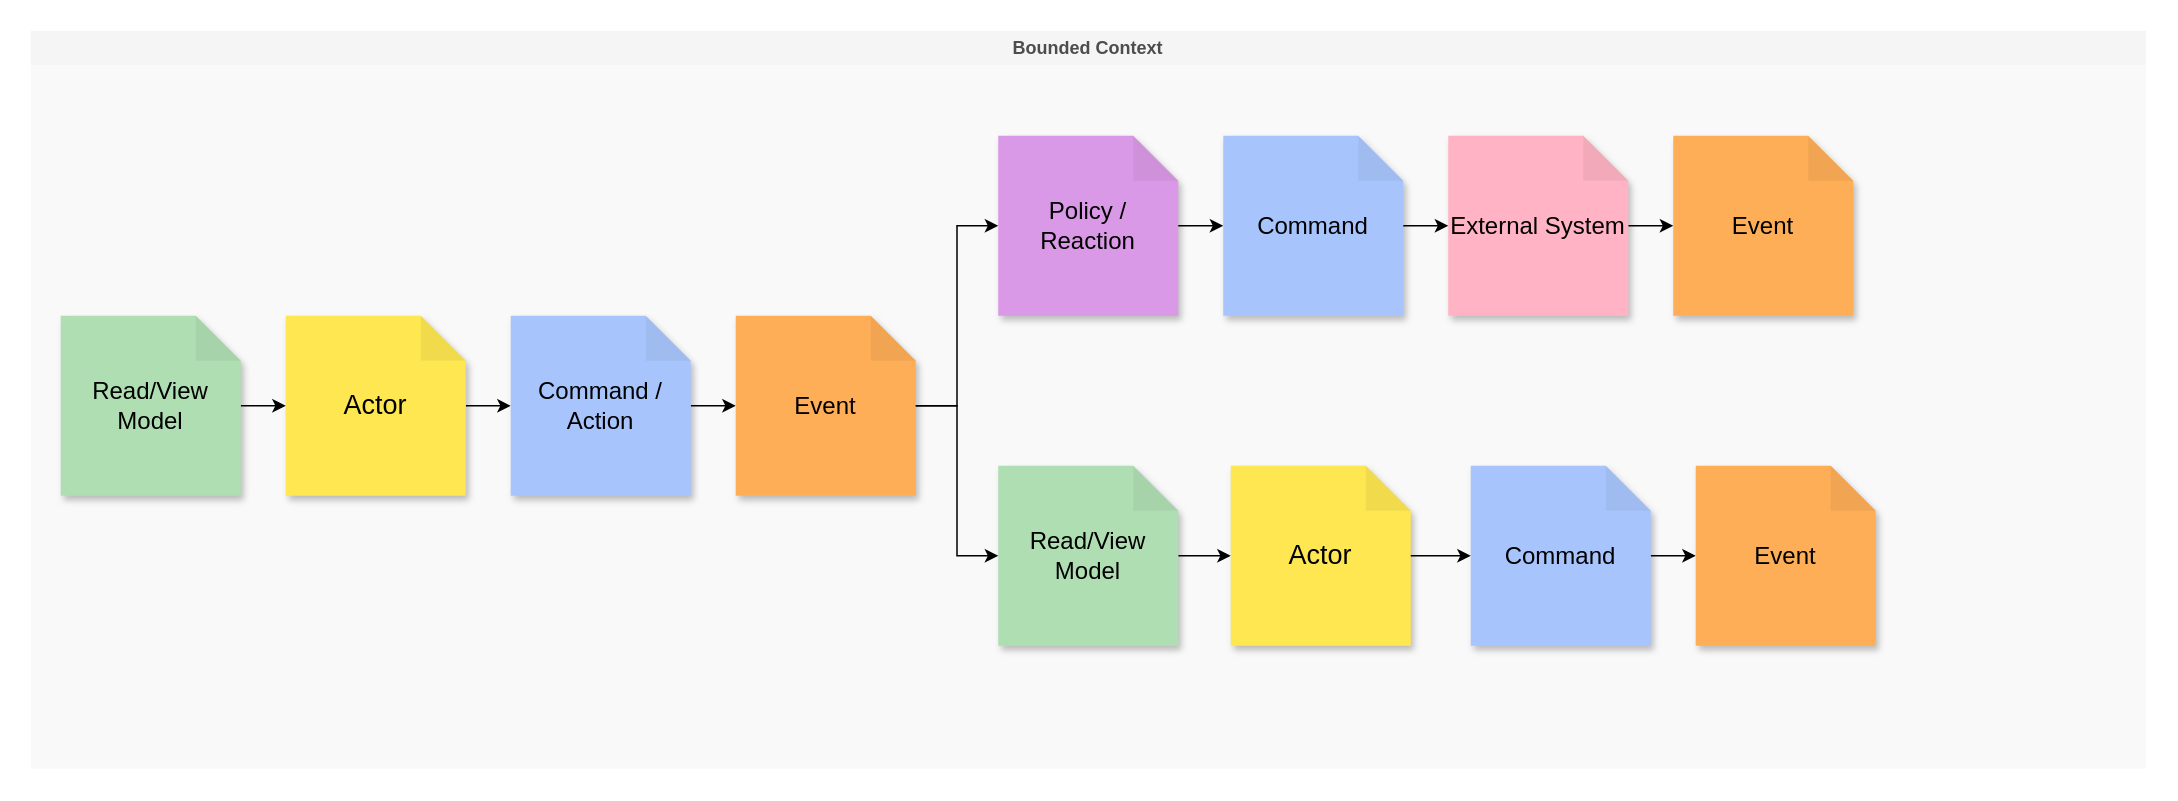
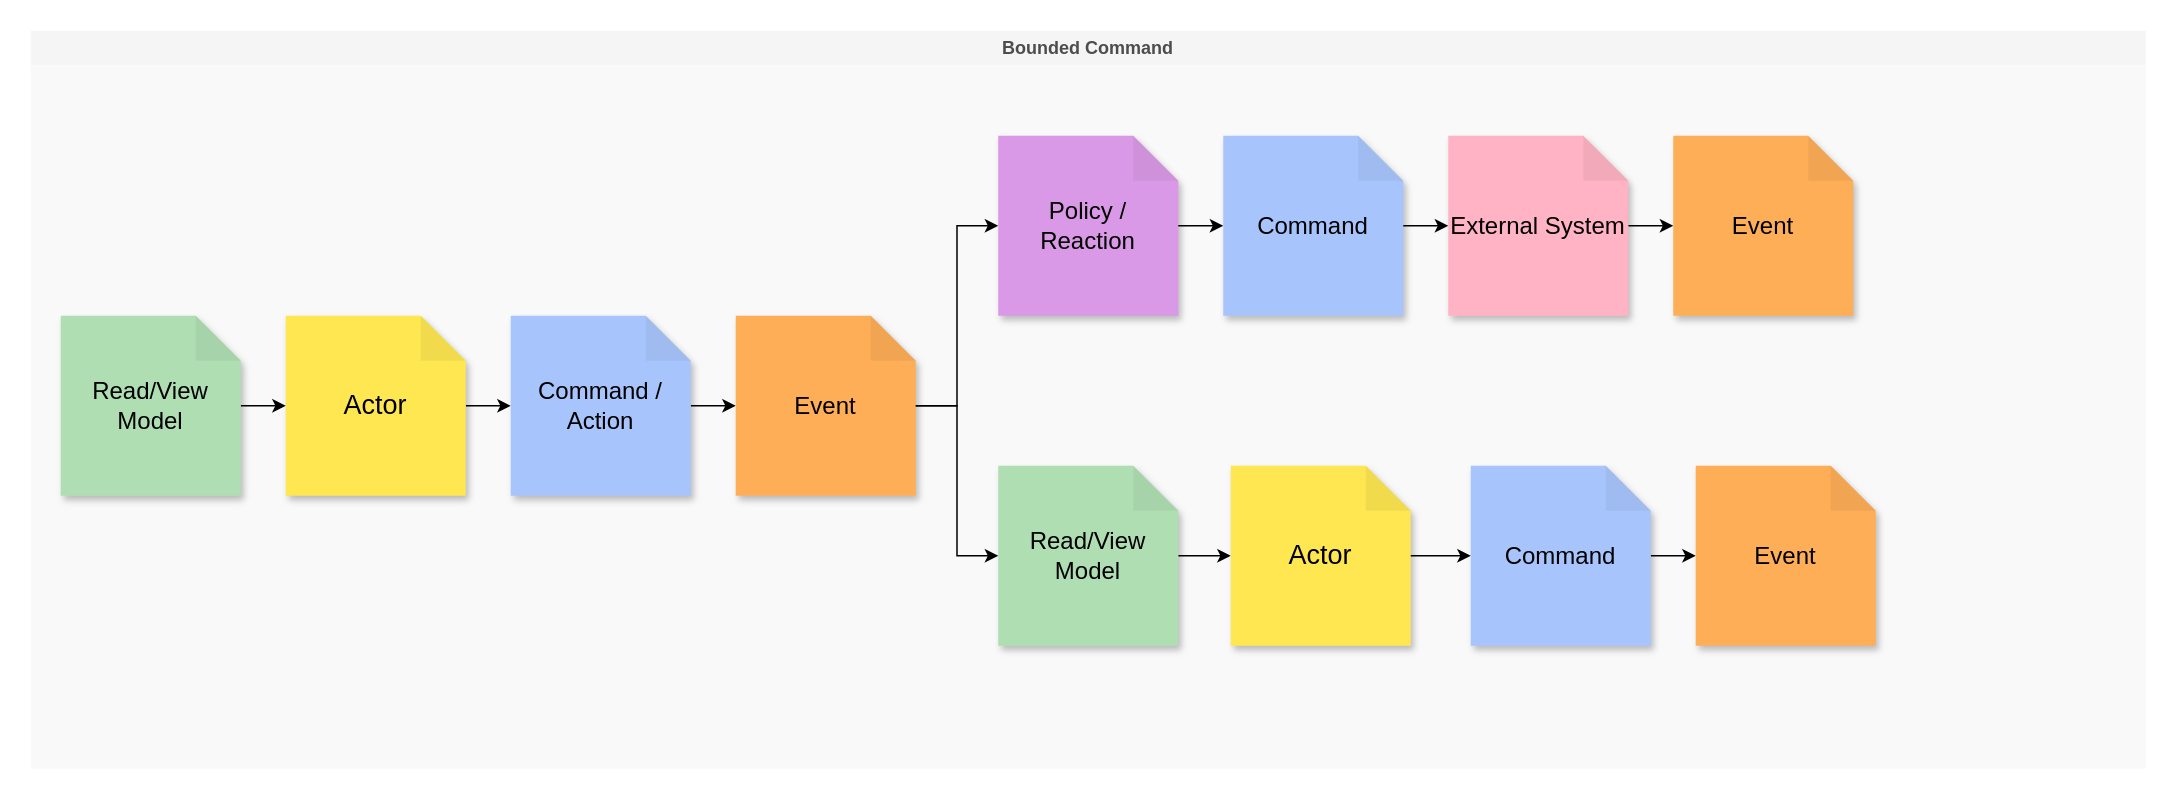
node "Bounded Context": label "Bounded Context" -> "Bounded Command"
